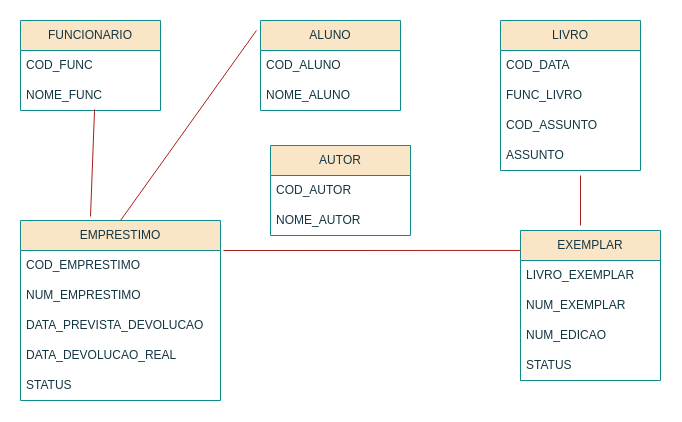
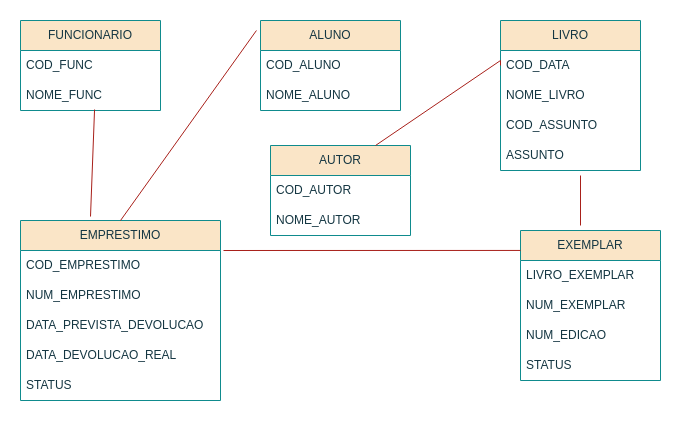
node "FUNC_LIVRO": label "FUNC_LIVRO" -> "NOME_LIVRO"
edge "COD_DATA" -- "AUTOR": added
